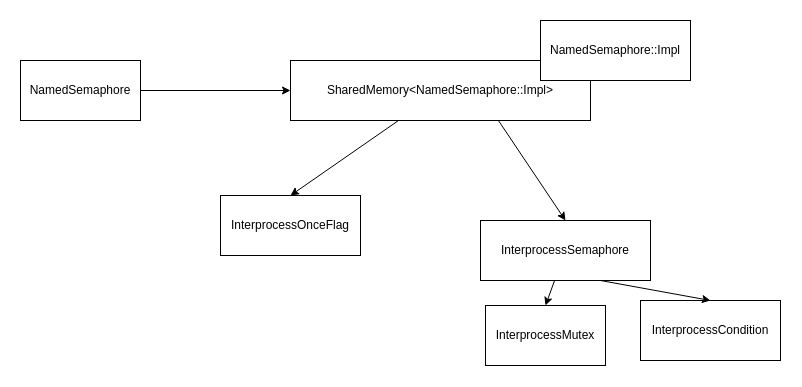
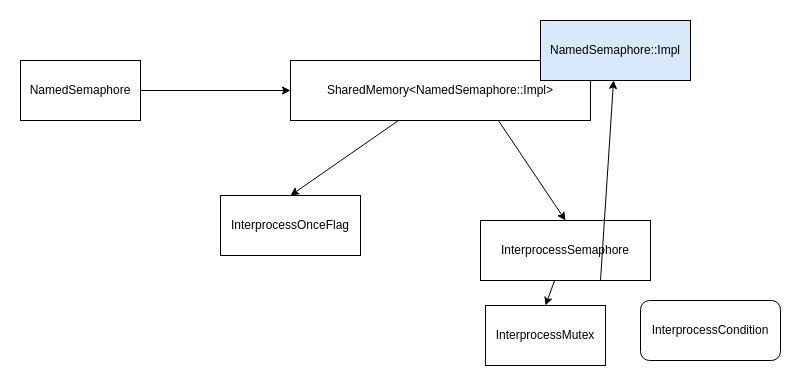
node "NamedSemaphore::Impl": fillcolor #ffffff -> #dae8fc
edge "InterprocessSemaphore" -> "InterprocessCondition": now "InterprocessSemaphore" -> "NamedSemaphore::Impl"
node "InterprocessCondition": shape rectangle -> rounded rectangle
